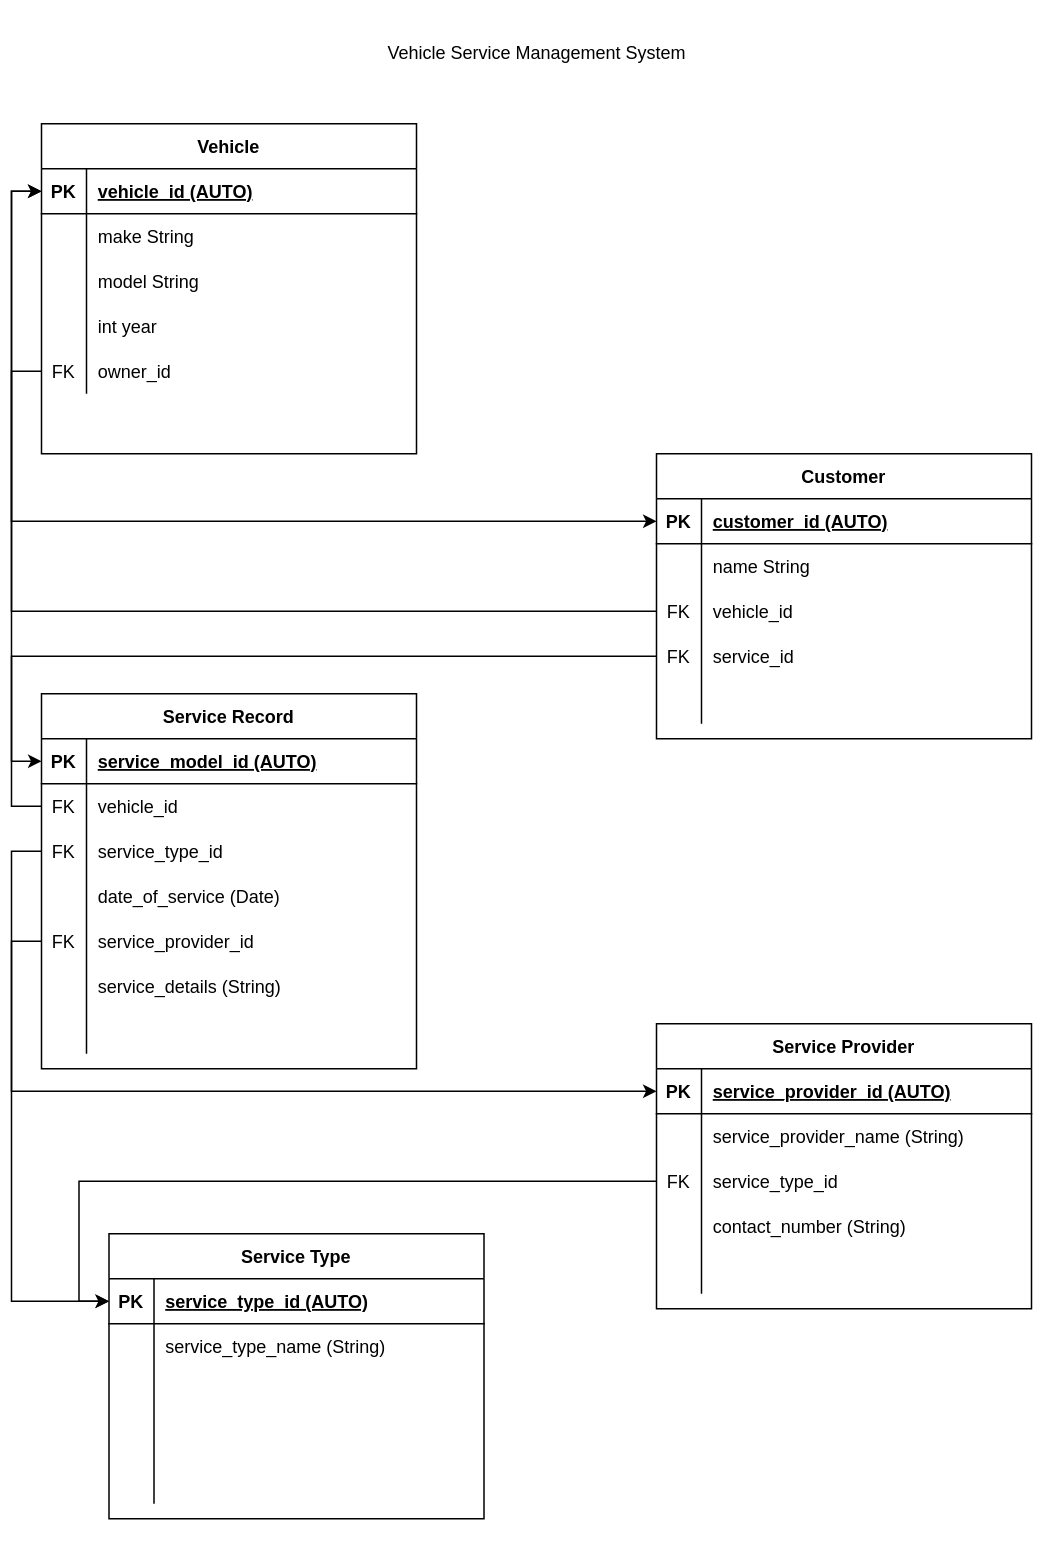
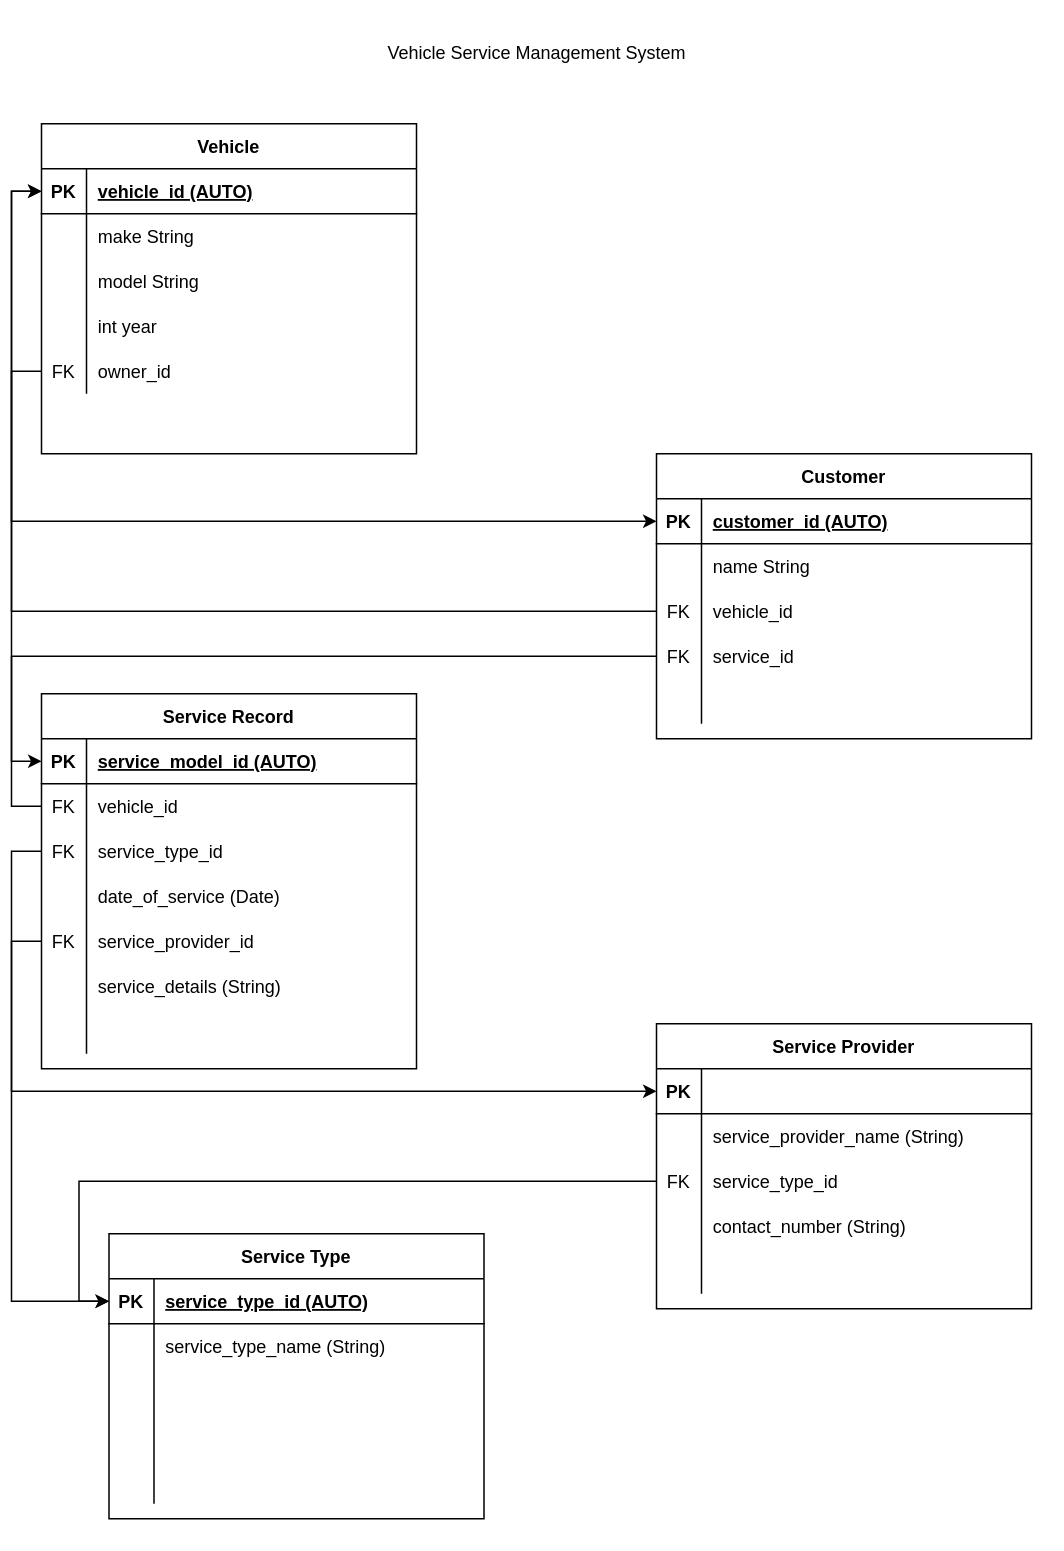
node "service_provider_id (AUTO)": removed
